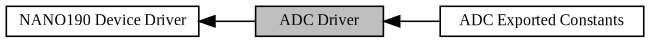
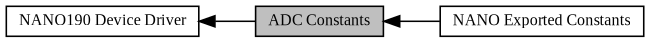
node "ADC Driver": label "ADC Driver" -> "ADC Constants"
node "ADC Exported Constants": label "ADC Exported Constants" -> "NANO Exported Constants"
